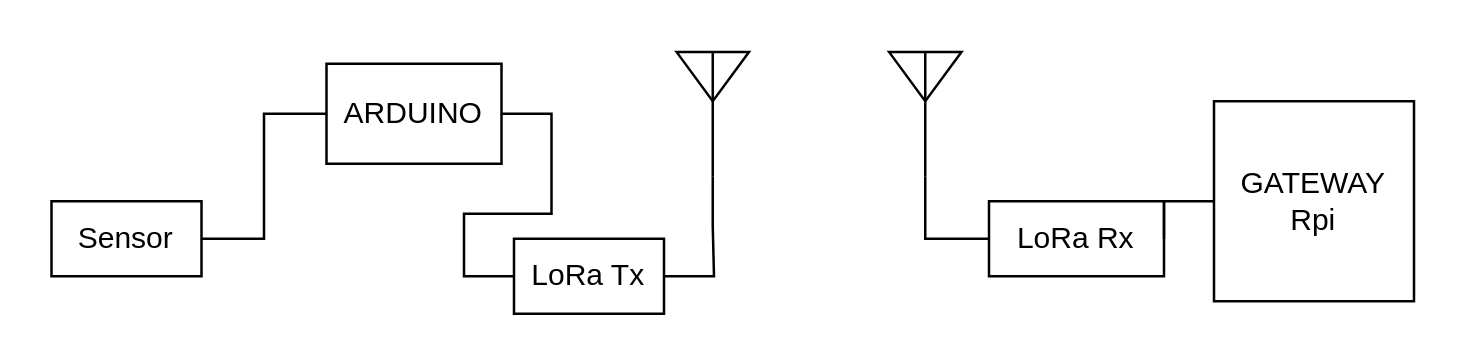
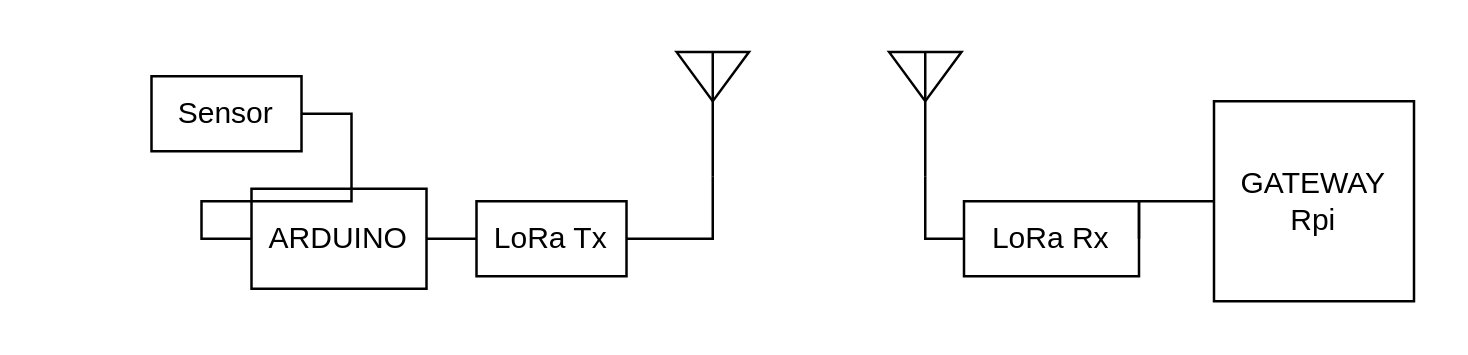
node "ARDUINO": moved (414, 114) -> (339, 239)
node "Sensor": moved (126, 239) -> (226, 114)
node "LoRa Rx": moved (1076, 239) -> (1051, 239)
node "LoRa Tx": moved (589, 276) -> (551, 239)
